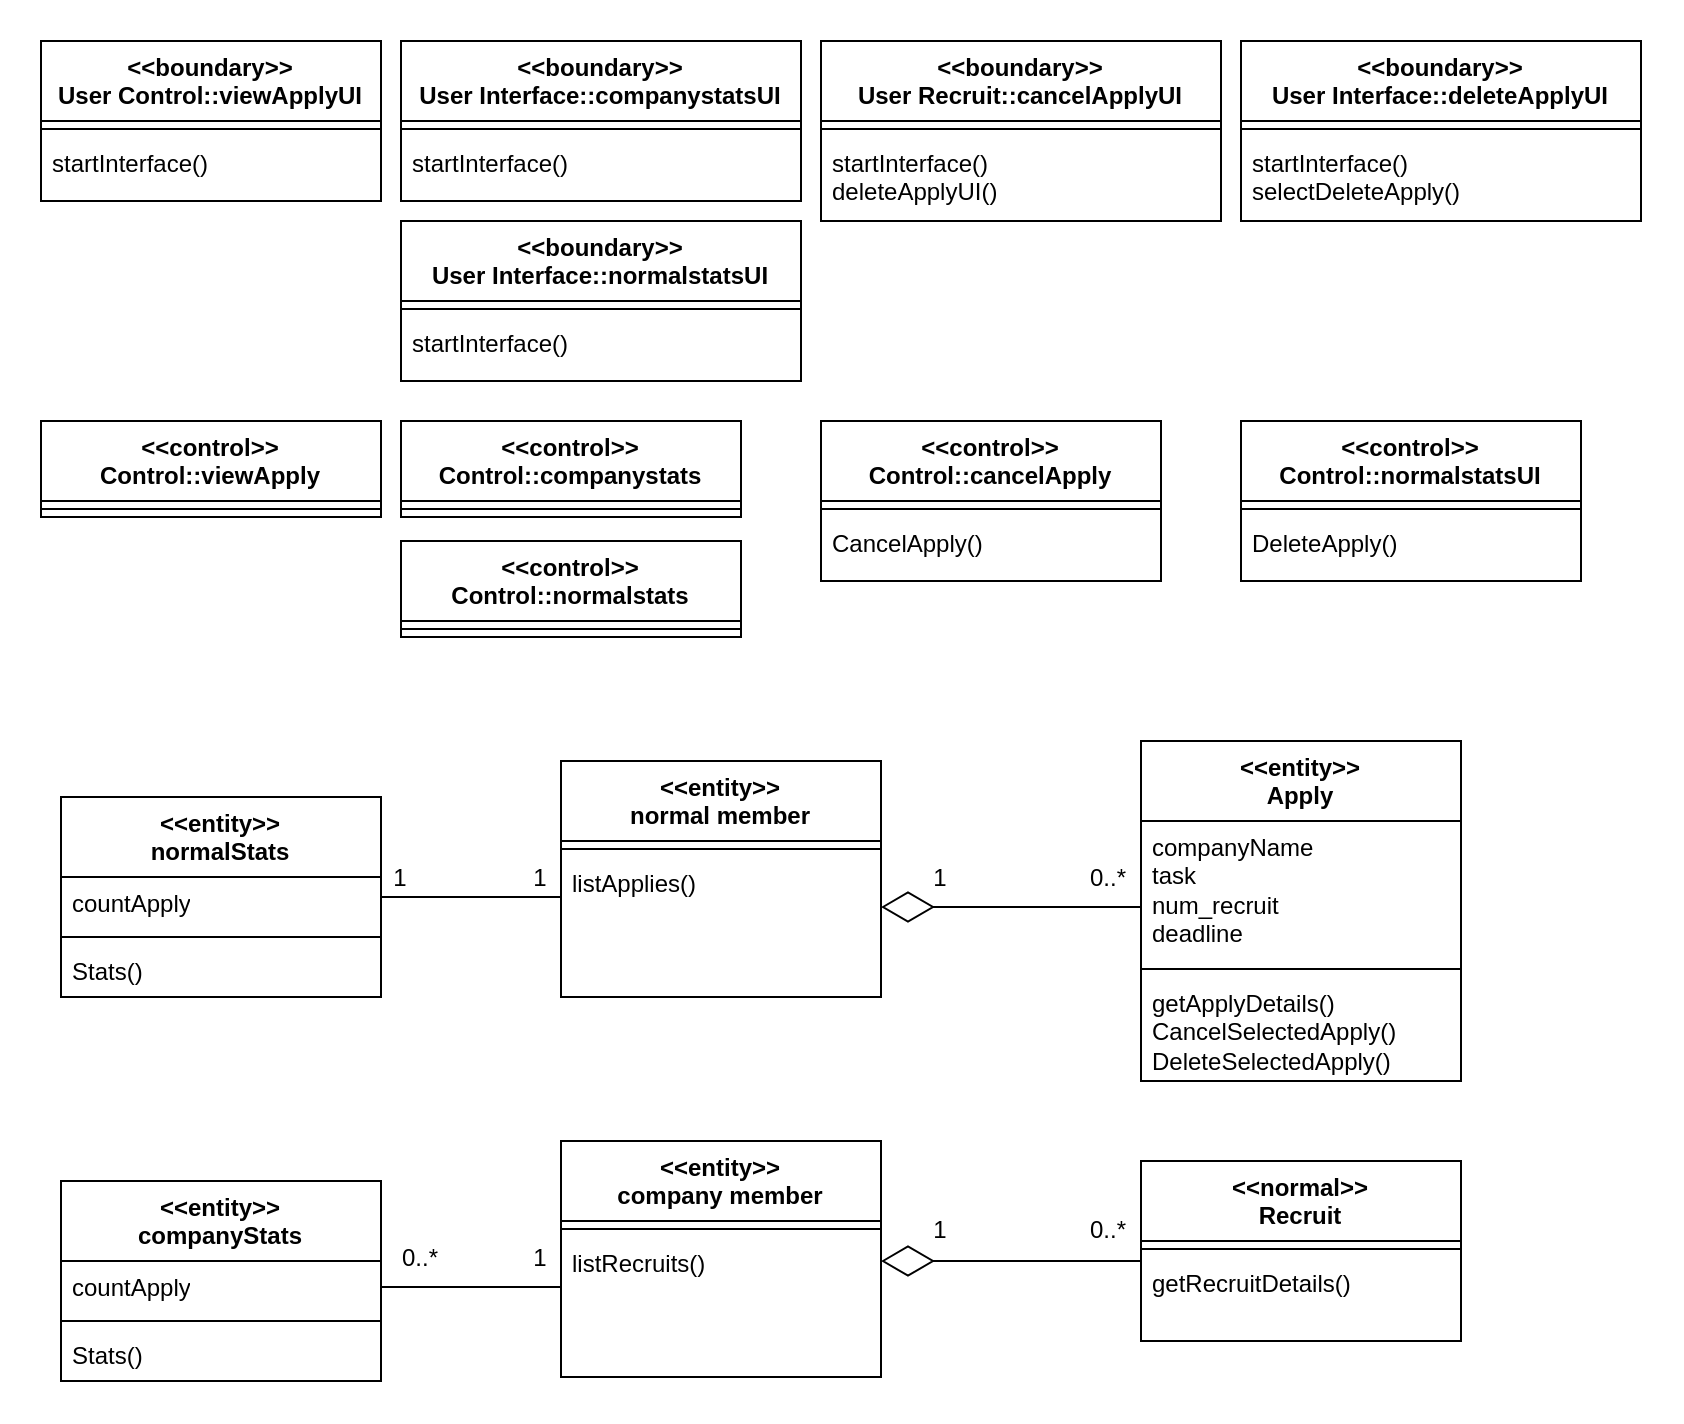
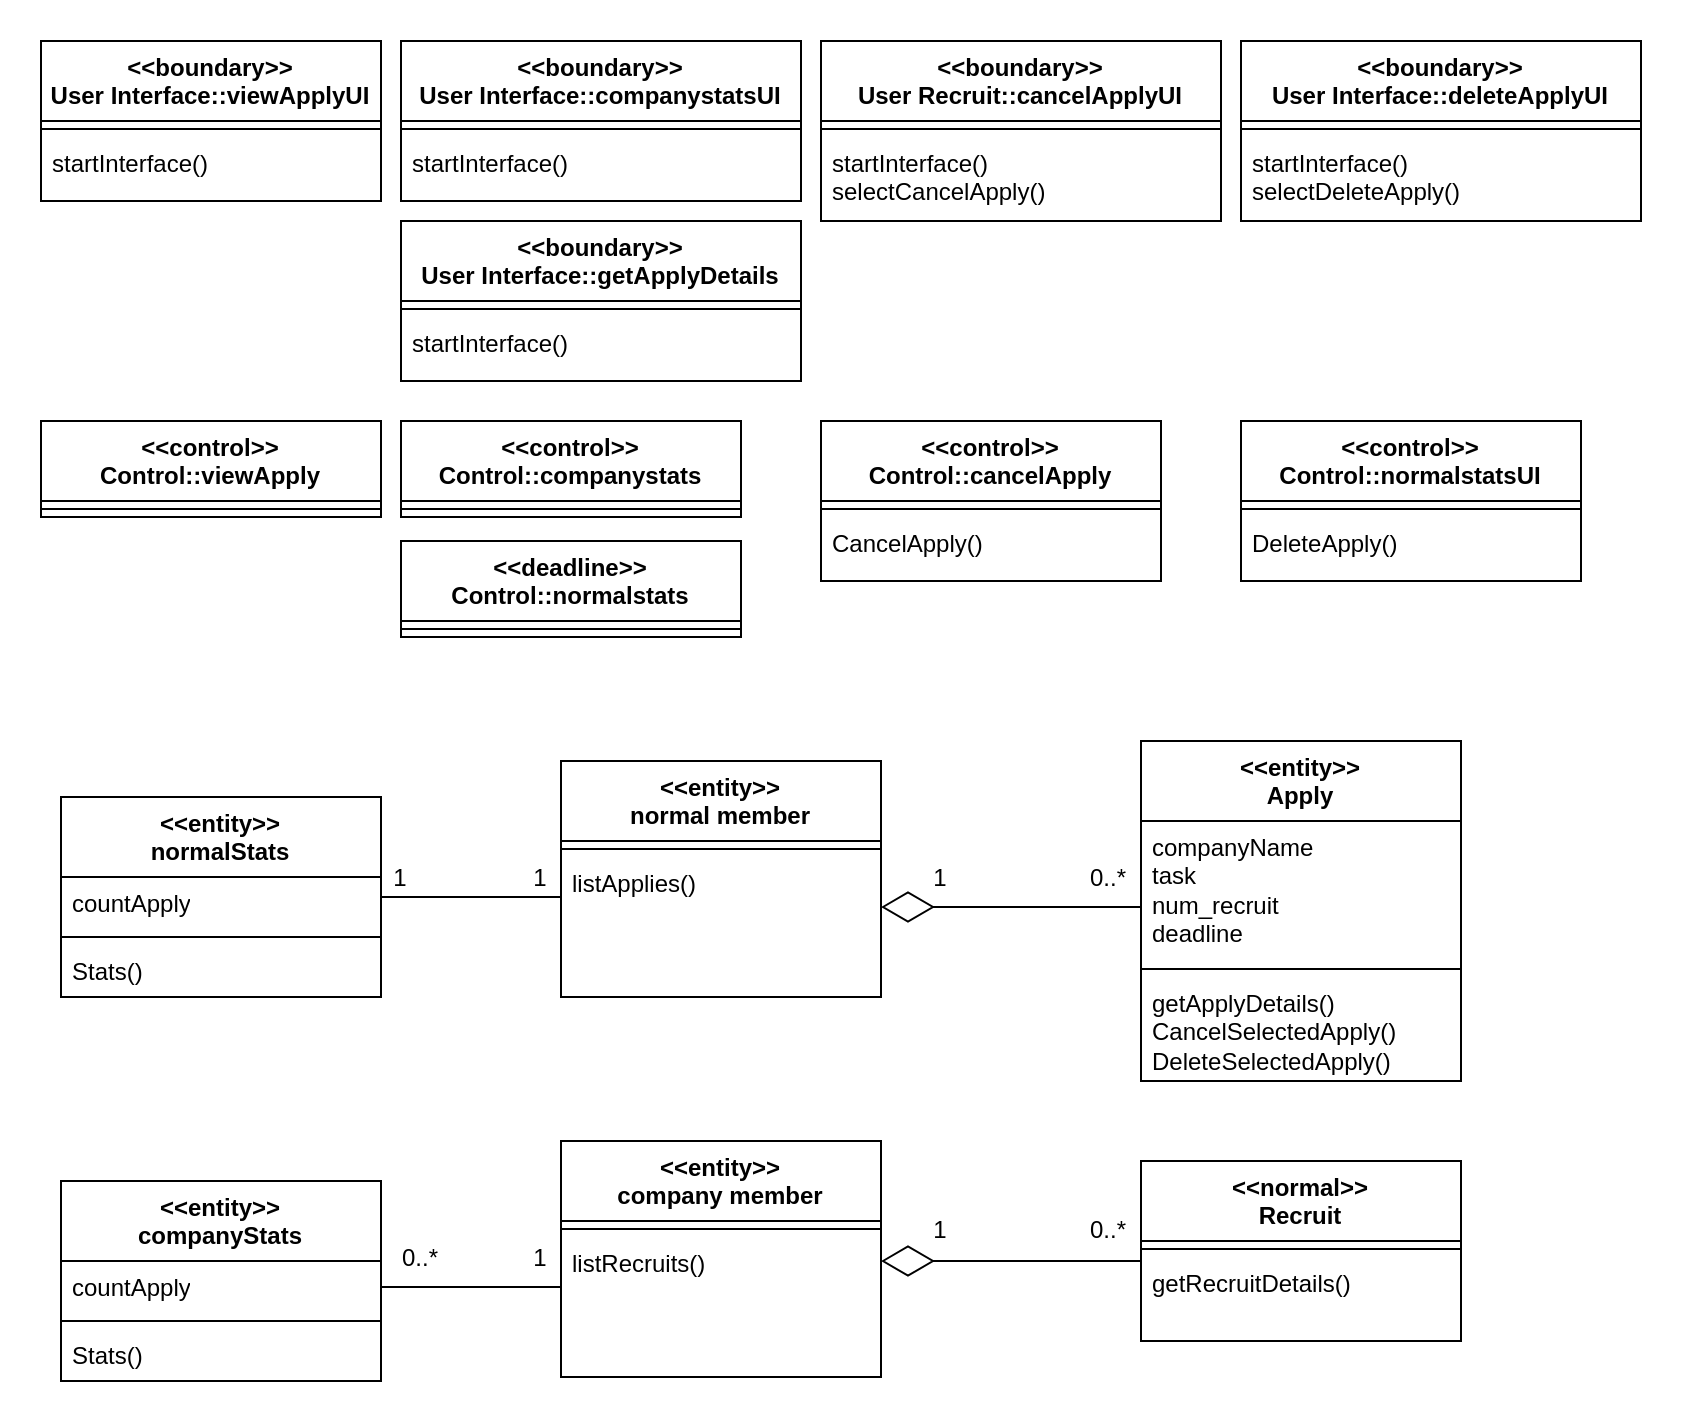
node "<<boundary>> User Control::viewApplyUI": label "<<boundary>> User Control::viewApplyUI" -> "<<boundary>> User Interface::viewApplyUI"
node "startInterface() deleteApplyUI()": label "startInterface() deleteApplyUI()" -> "startInterface() selectCancelApply()"
node "<<boundary>> User Interface::normalstatsUI": label "<<boundary>> User Interface::normalstatsUI" -> "<<boundary>> User Interface::getApplyDetails"
node "<<control>> Control::normalstats": label "<<control>> Control::normalstats" -> "<<deadline>> Control::normalstats"
